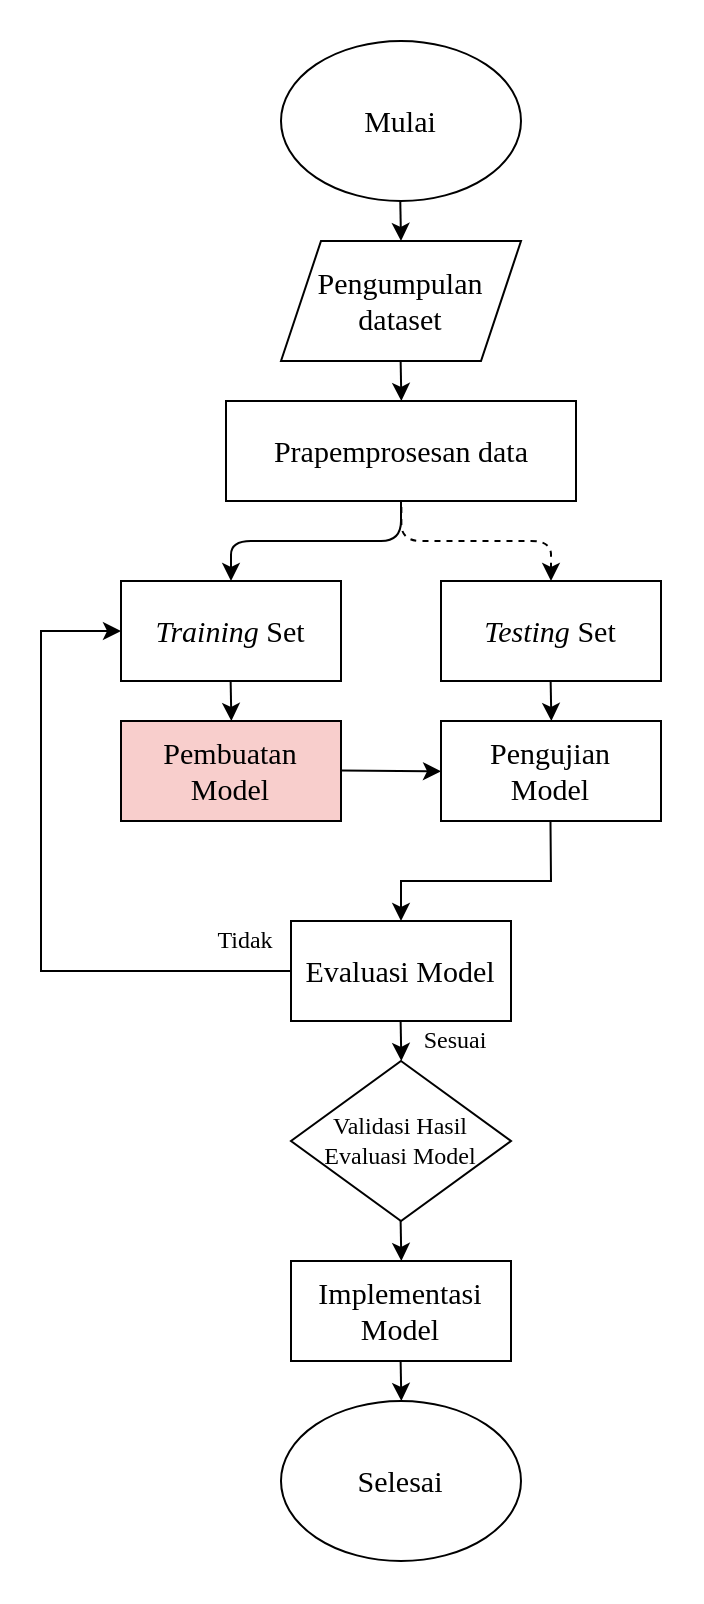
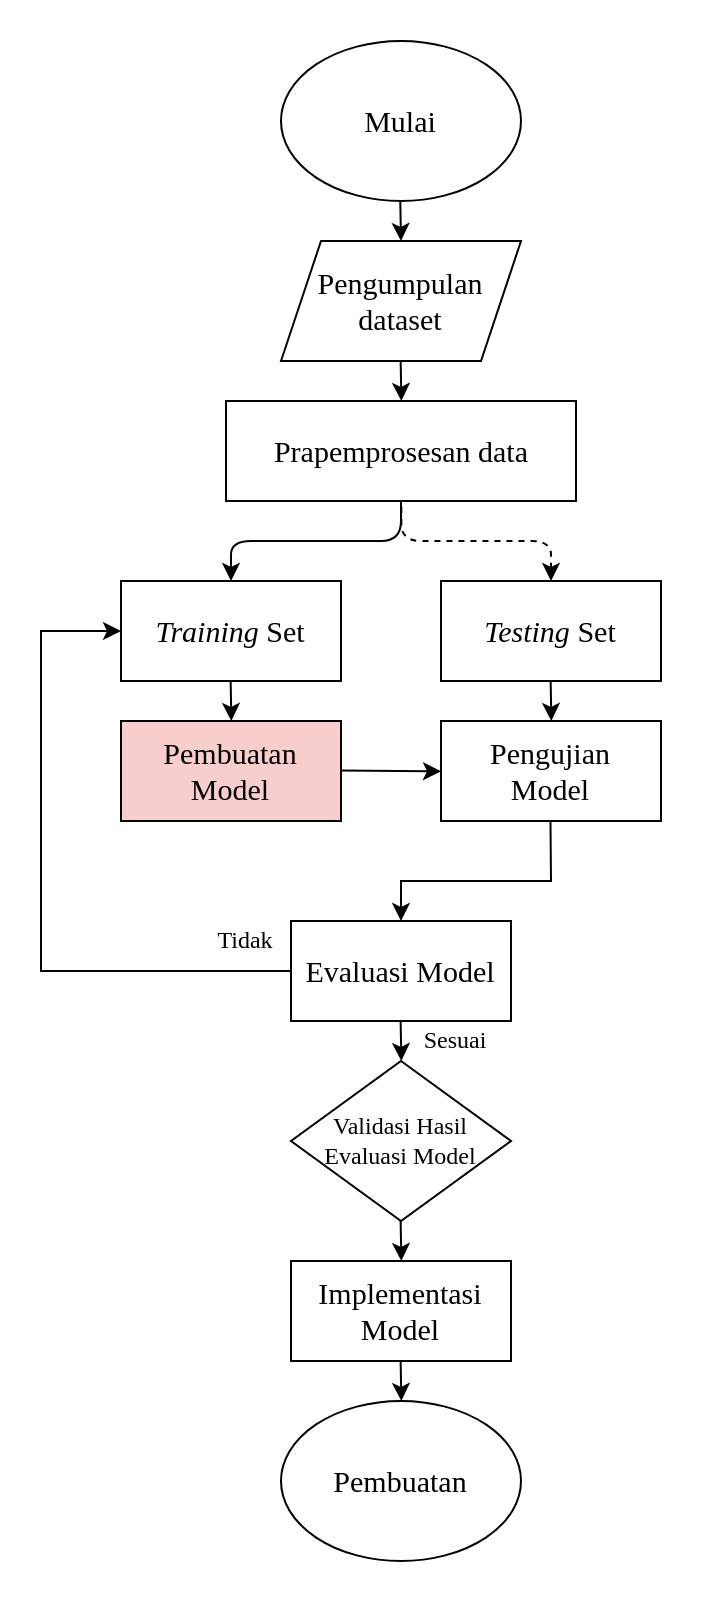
node "Selesai": label "Selesai" -> "Pembuatan"
